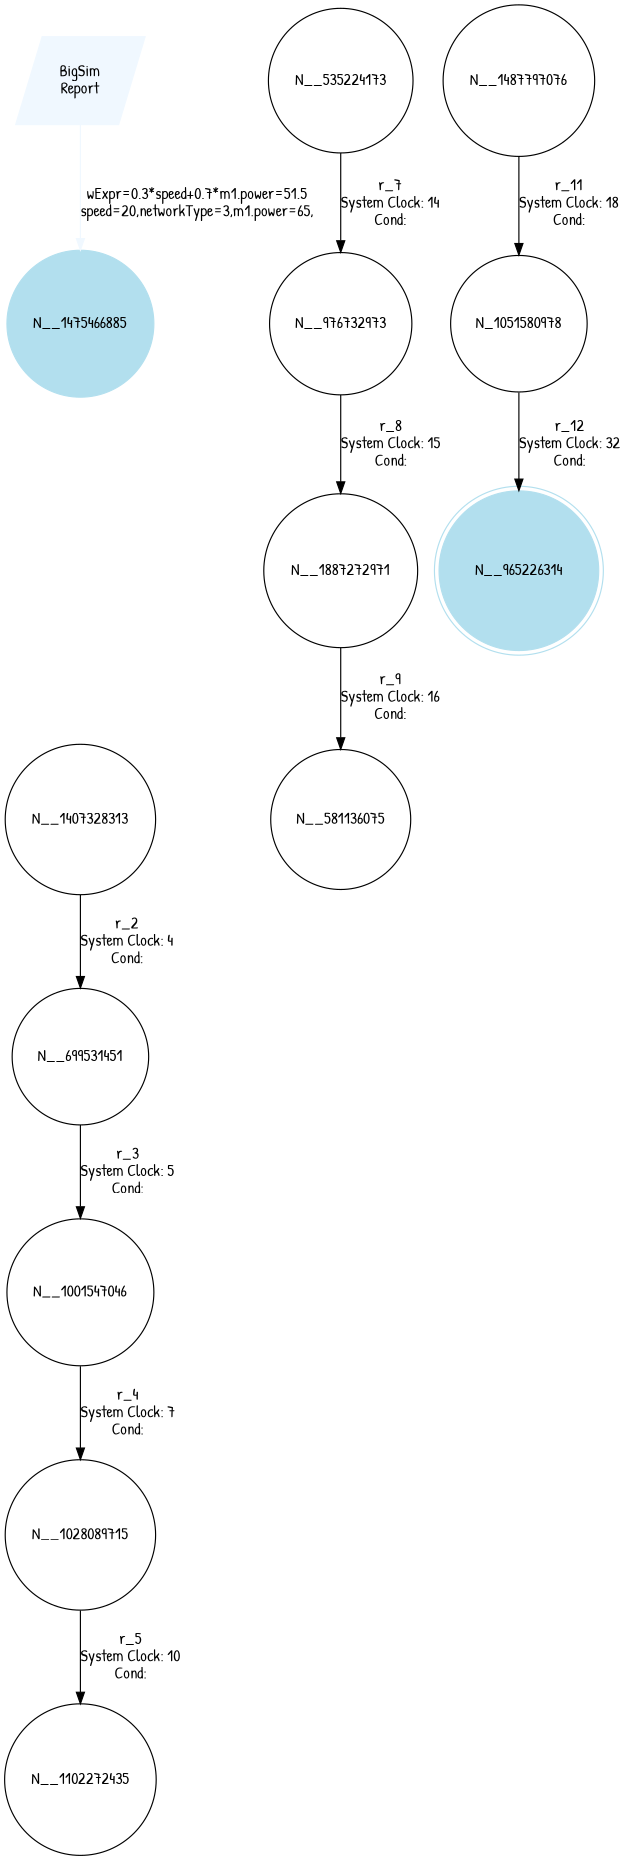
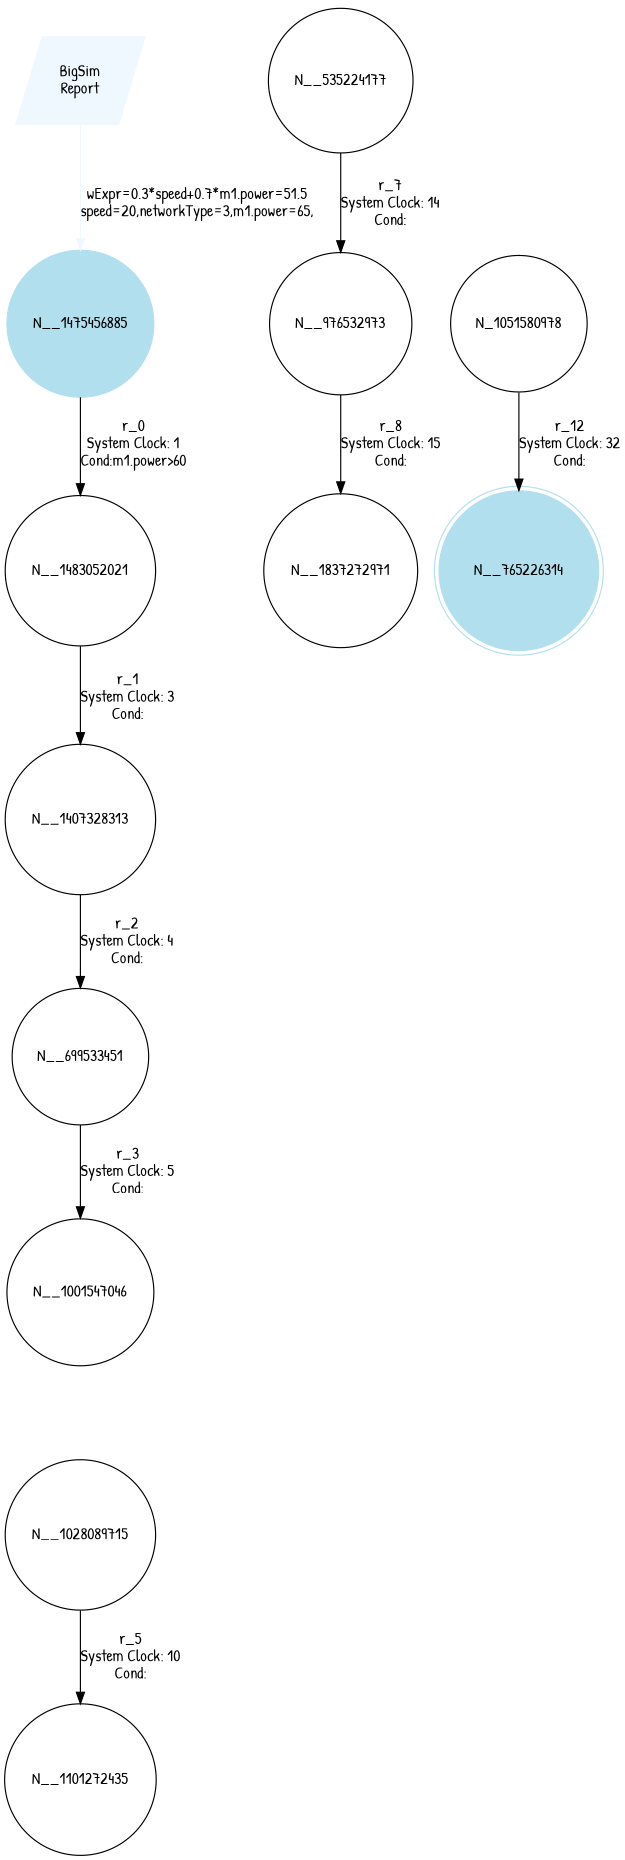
node "N__535224173": label "N__535224173" -> "N__535224177"
node "N__1487797076": removed
node "N__1475466885": label "N__1475466885" -> "N__1475456885"
node "N__976732973": label "N__976732973" -> "N__976532973"
node "N__1483052021": added
node "N__1887272971": label "N__1887272971" -> "N__1837272971"
node "N__965226314": label "N__965226314" -> "N__765226314"
node "N__581136075": removed
node "N__699531451": label "N__699531451" -> "N__699533451"
edge "N__1001547046" -> "N__1028089715": removed, label "r_4 System Clock: 7 Cond:"
node "N__1102272435": label "N__1102272435" -> "N__1101272435"
